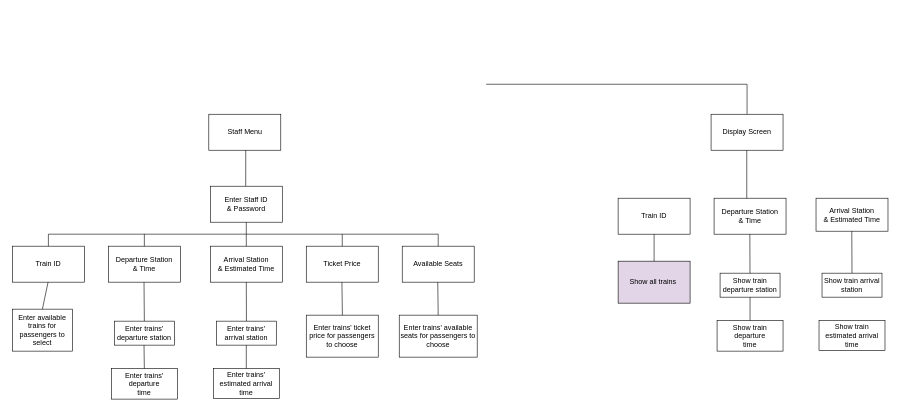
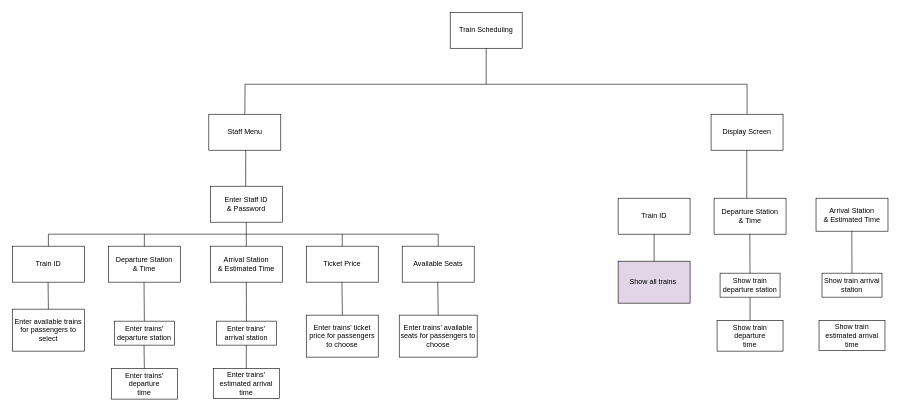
node "Train Scheduling": added
edge "Train Scheduling" -- "Staff Menu": added
node "Enter available trains for passengers to select": size 60x42 -> 72x42
